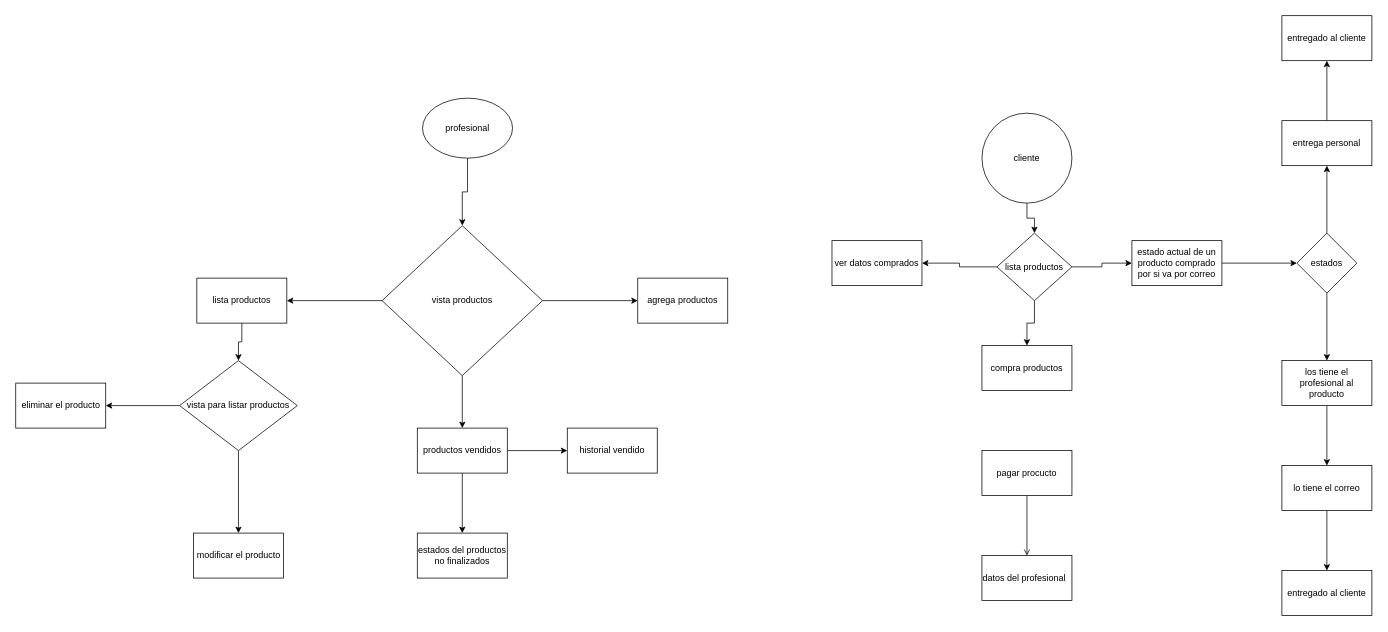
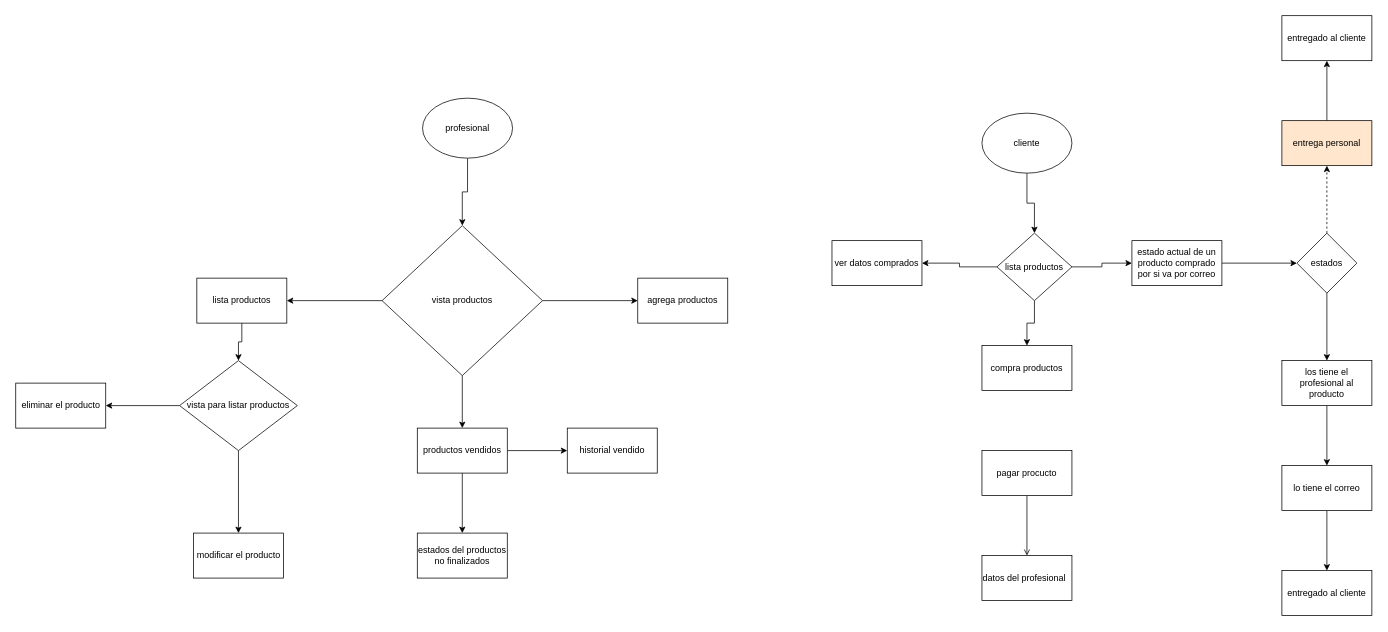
node "entrega personal": fillcolor #ffffff -> #ffe6cc
node "cliente": size 90x90 -> 90x60
edge "estados" -> "entrega personal": style solid -> dashed
